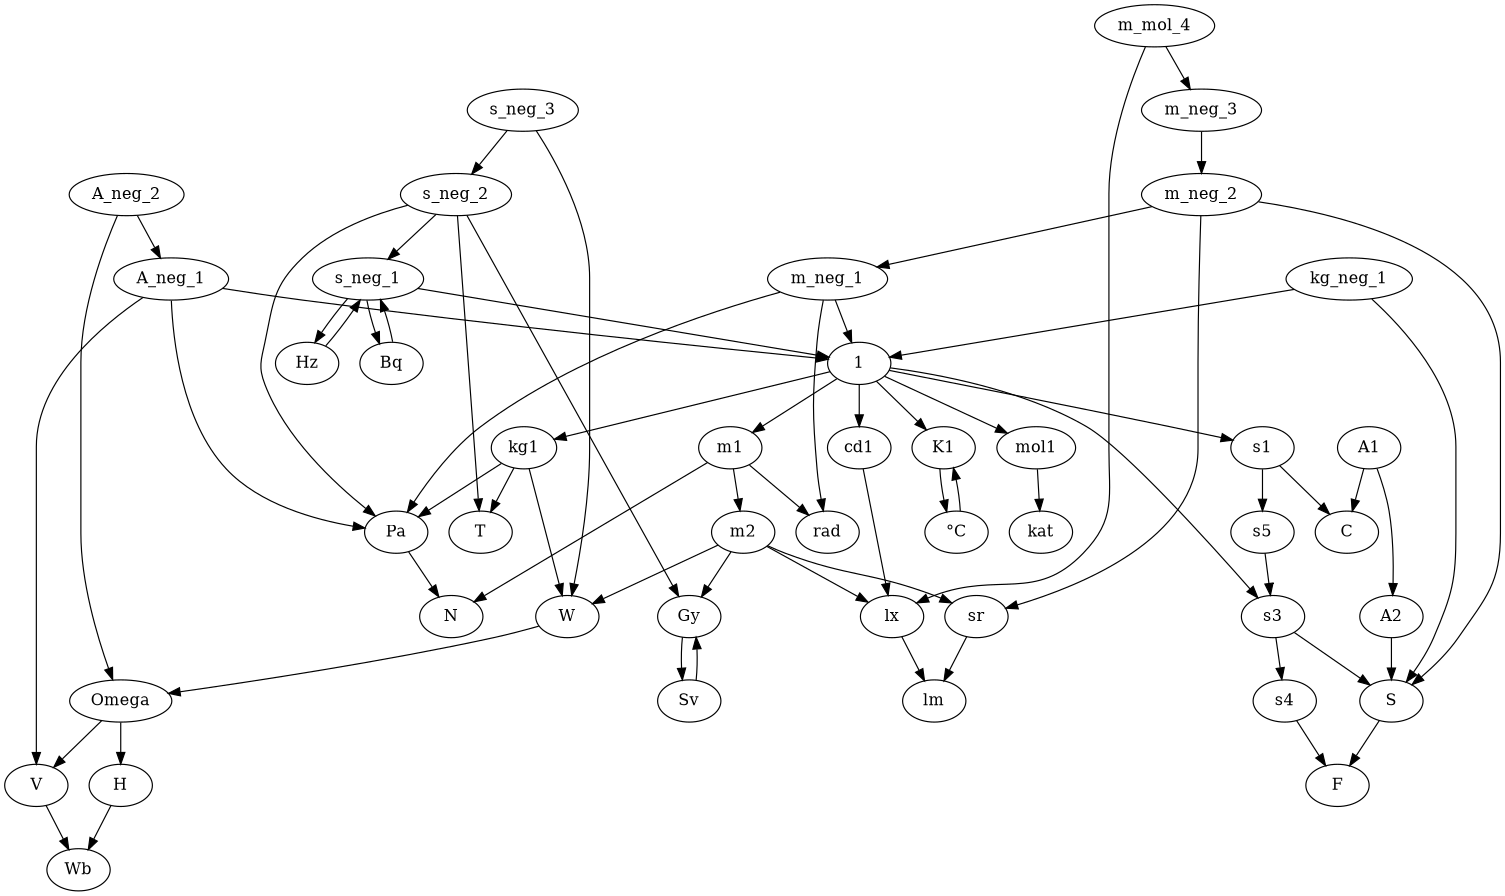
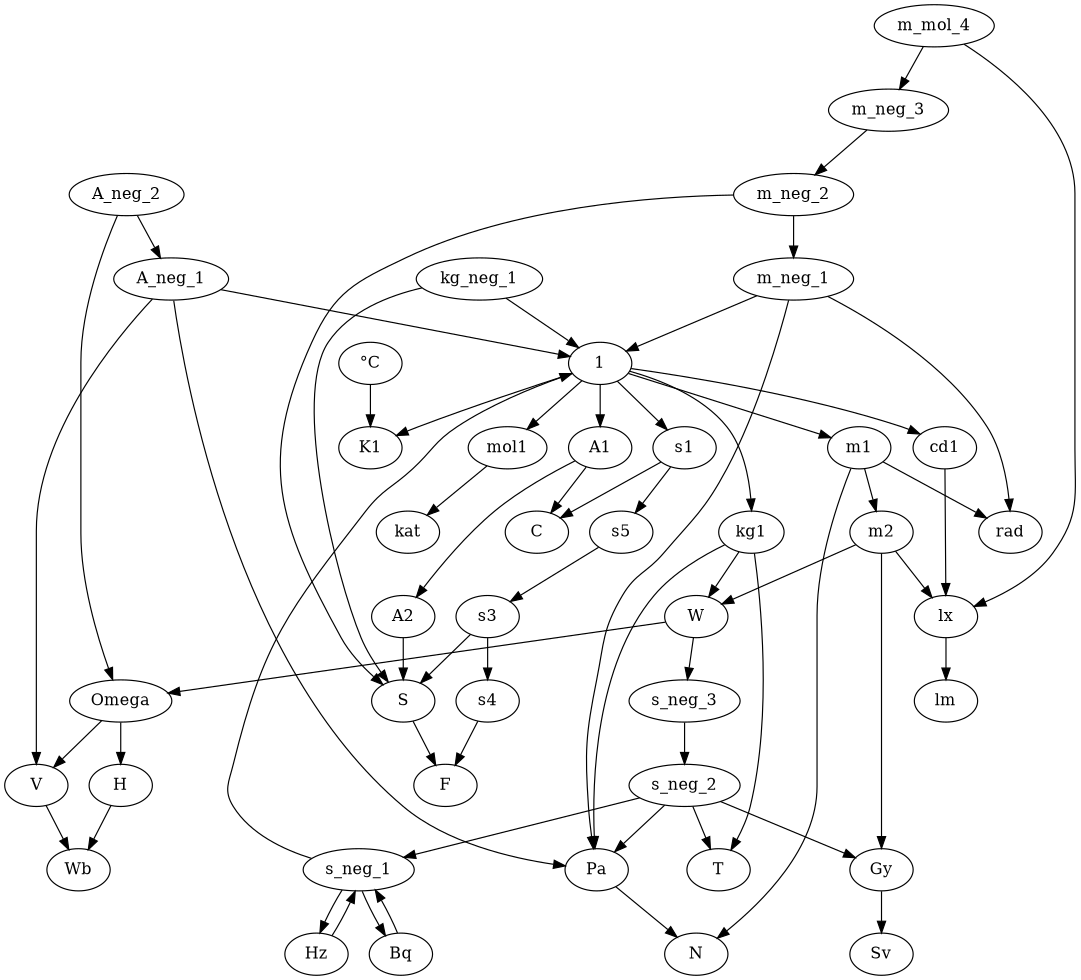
edge "s_neg_3" -> "W": reversed
edge "1" -> "s3": now "1" -> "A1"
edge "K1" -> "°C": removed
node "sr": removed
edge "Sv" -> "Gy": removed
